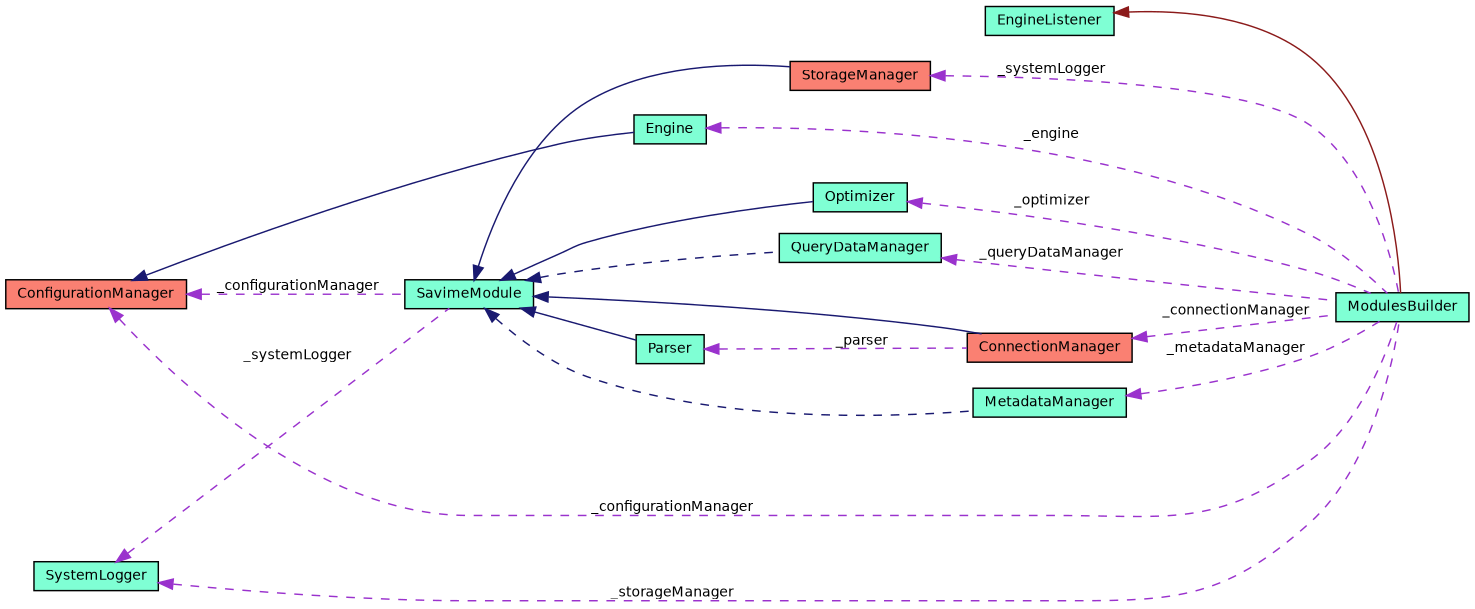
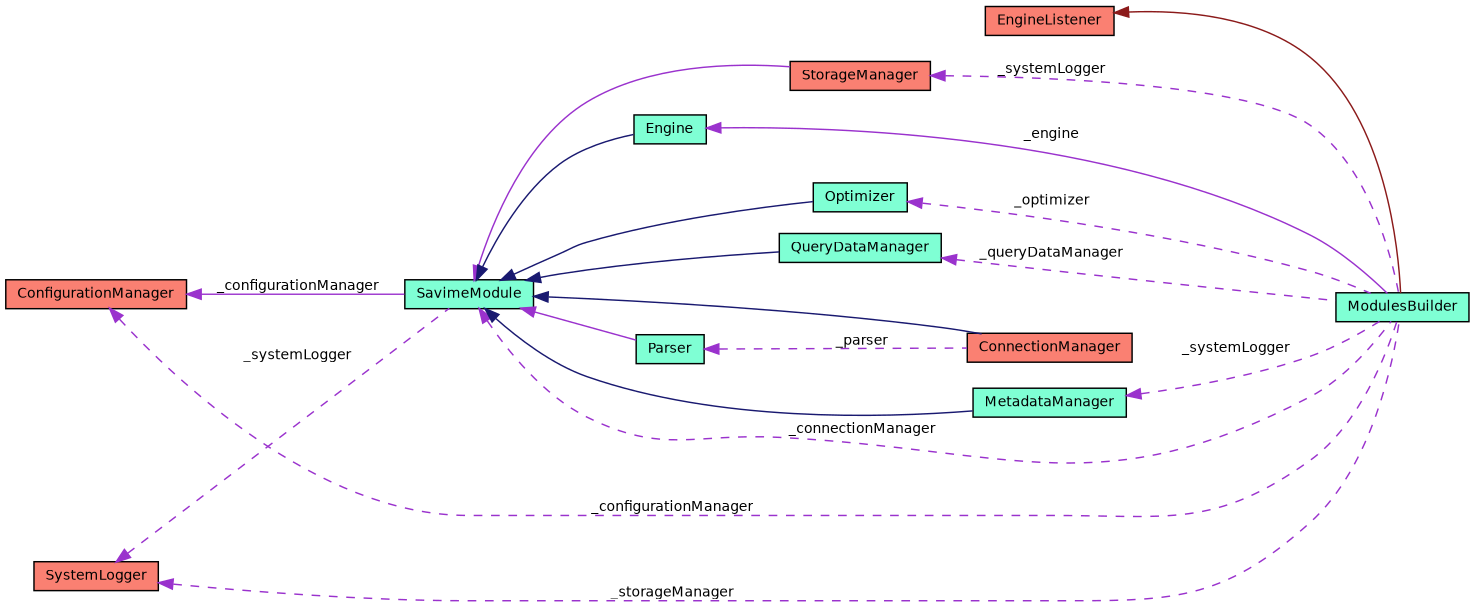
node "EngineListener": fillcolor aquamarine -> salmon
edge "StorageManager" -> "SavimeModule": color midnightblue -> darkorchid3
edge "ModulesBuilder" -> "Engine": style dashed -> solid
edge "Engine" -> "ConfigurationManager": now "Engine" -> "SavimeModule"
edge "QueryDataManager" -> "SavimeModule": style dashed -> solid
edge "SavimeModule" -> "ConfigurationManager": style dashed -> solid
edge "Parser" -> "SavimeModule": color midnightblue -> darkorchid3
edge "ModulesBuilder" -> "ConnectionManager": now "ModulesBuilder" -> "SavimeModule"
edge "ModulesBuilder" -> "MetadataManager": label " _metadataManager" -> " _systemLogger"
edge "MetadataManager" -> "SavimeModule": style dashed -> solid
node "SystemLogger": fillcolor aquamarine -> salmon
